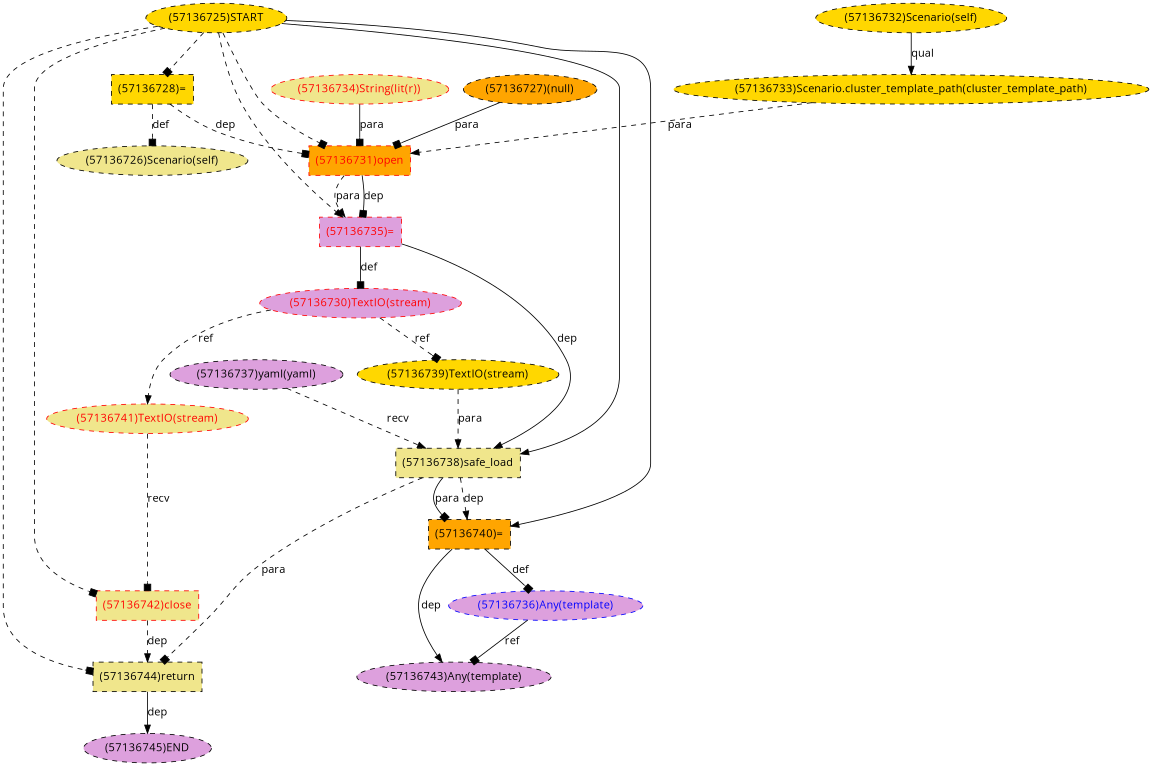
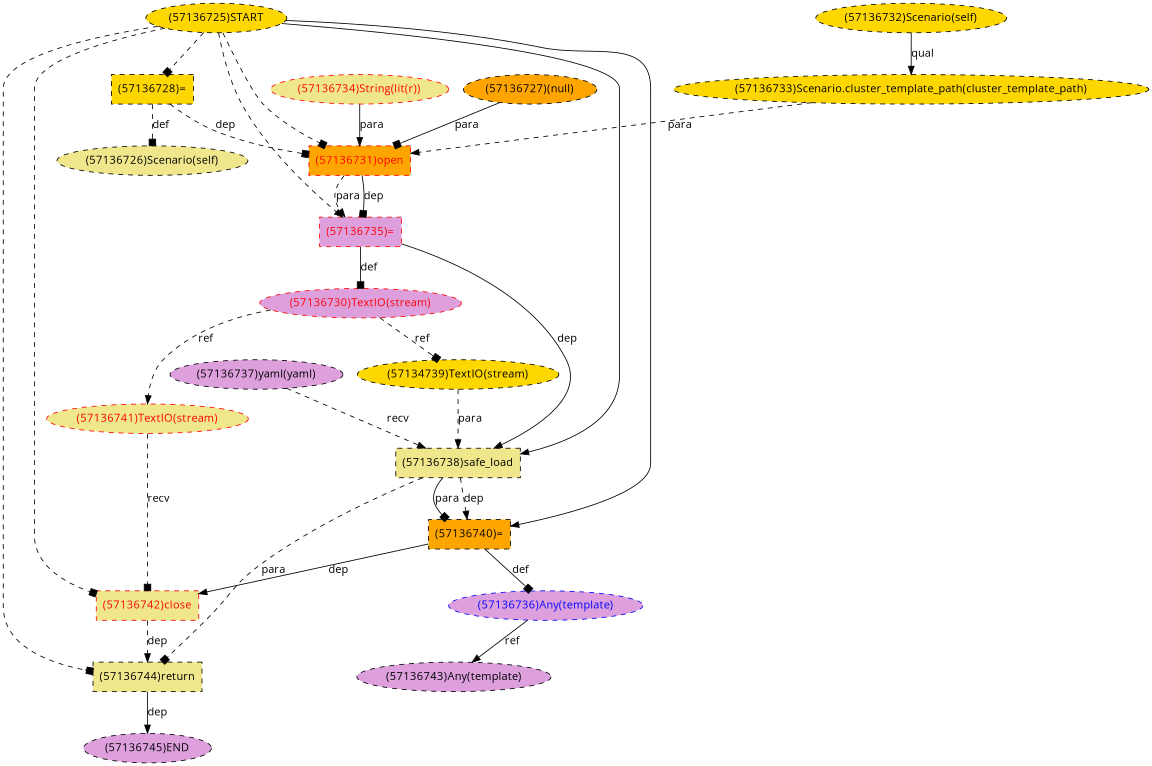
edge "(57136734)String(lit(r))" -> "(57136731)open": arrowhead box -> normal
node "(57136739)TextIO(stream)": label "(57136739)TextIO(stream)" -> "(57134739)TextIO(stream)"
edge "(57136740)=" -> "(57136743)Any(template)": now "(57136740)=" -> "(57136742)close"
edge "(57136736)Any(template)" -> "(57136743)Any(template)": arrowhead box -> normal
